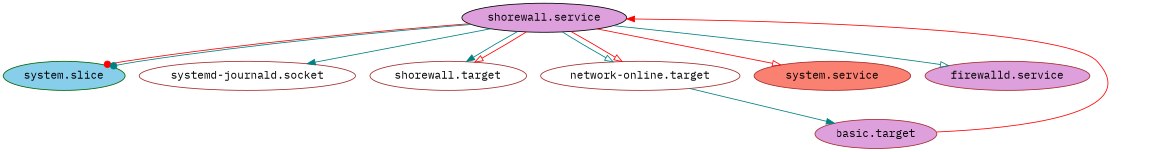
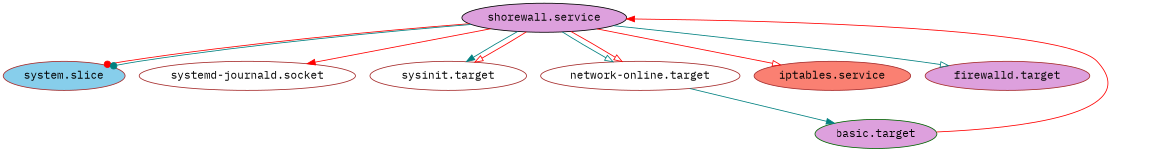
edge "shorewall.service" -> "systemd-journald.socket": color teal -> red
node "system.slice": color darkgreen -> brown
node "shorewall.target": label "shorewall.target" -> "sysinit.target"
node "system.service": label "system.service" -> "iptables.service"
node "firewalld.service": label "firewalld.service" -> "firewalld.target"
node "basic.target": color brown -> darkgreen
